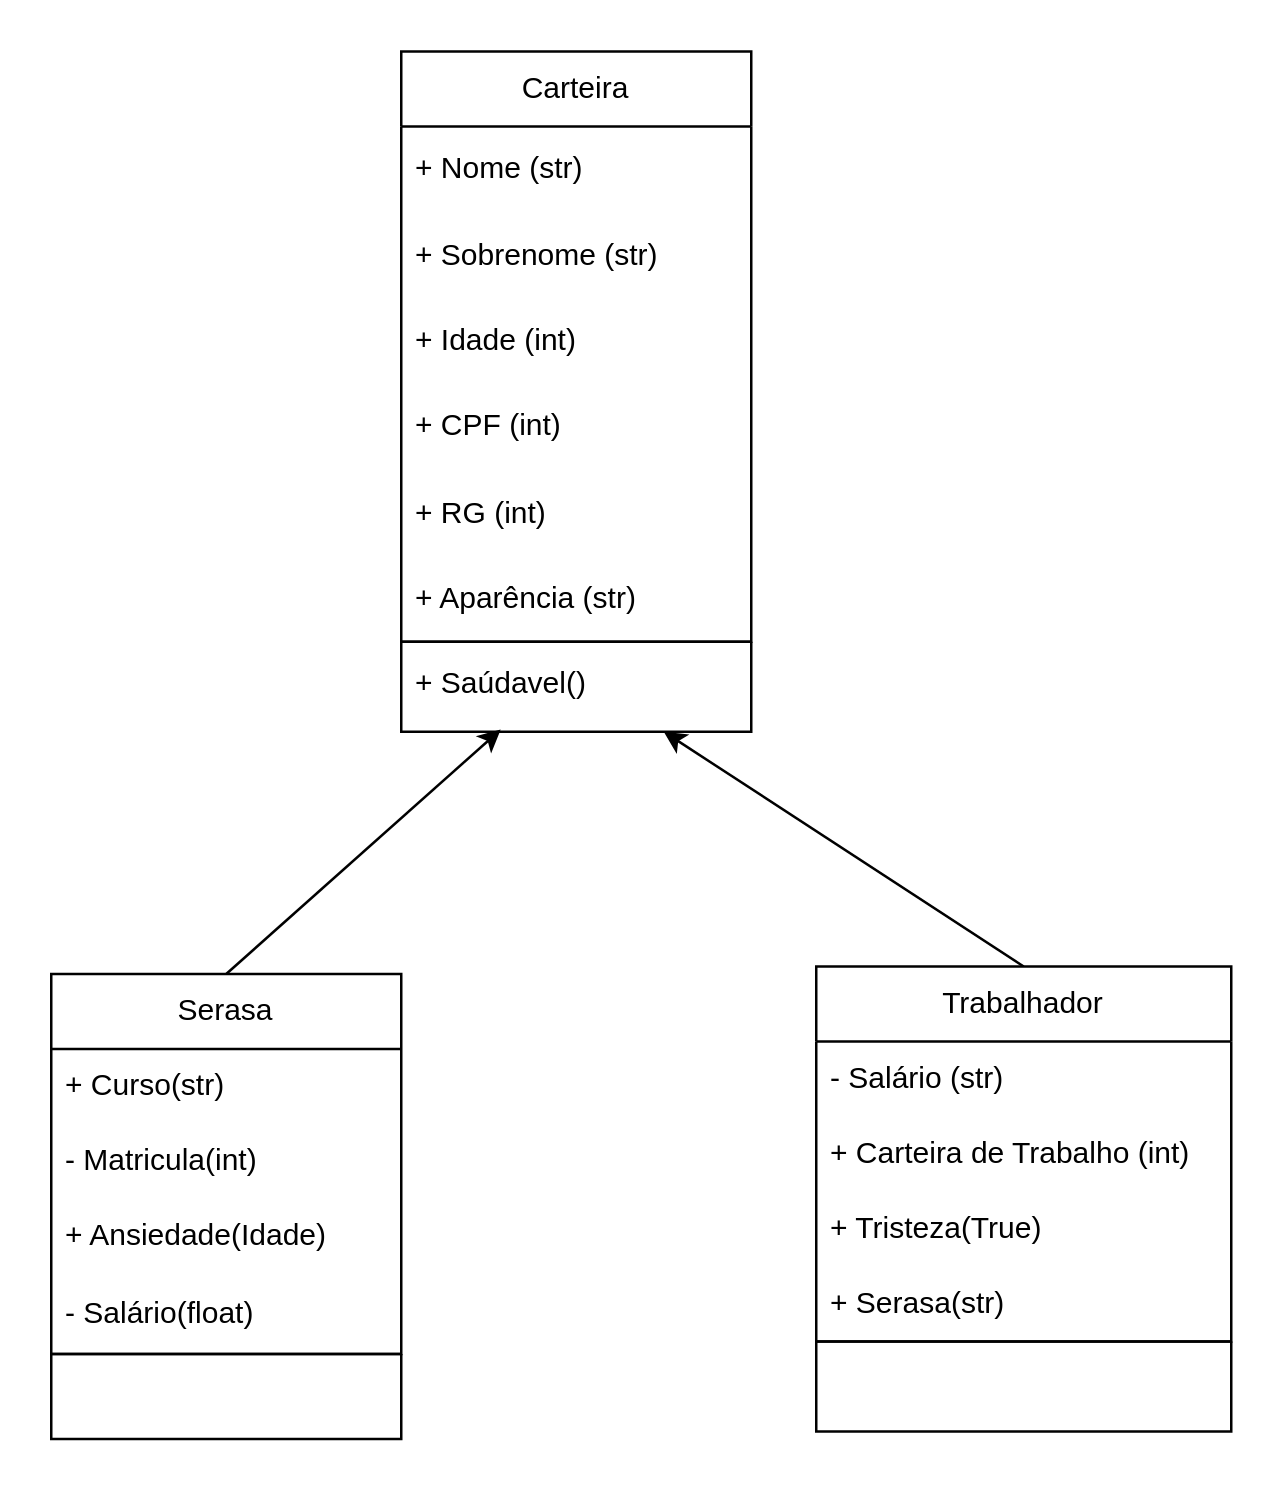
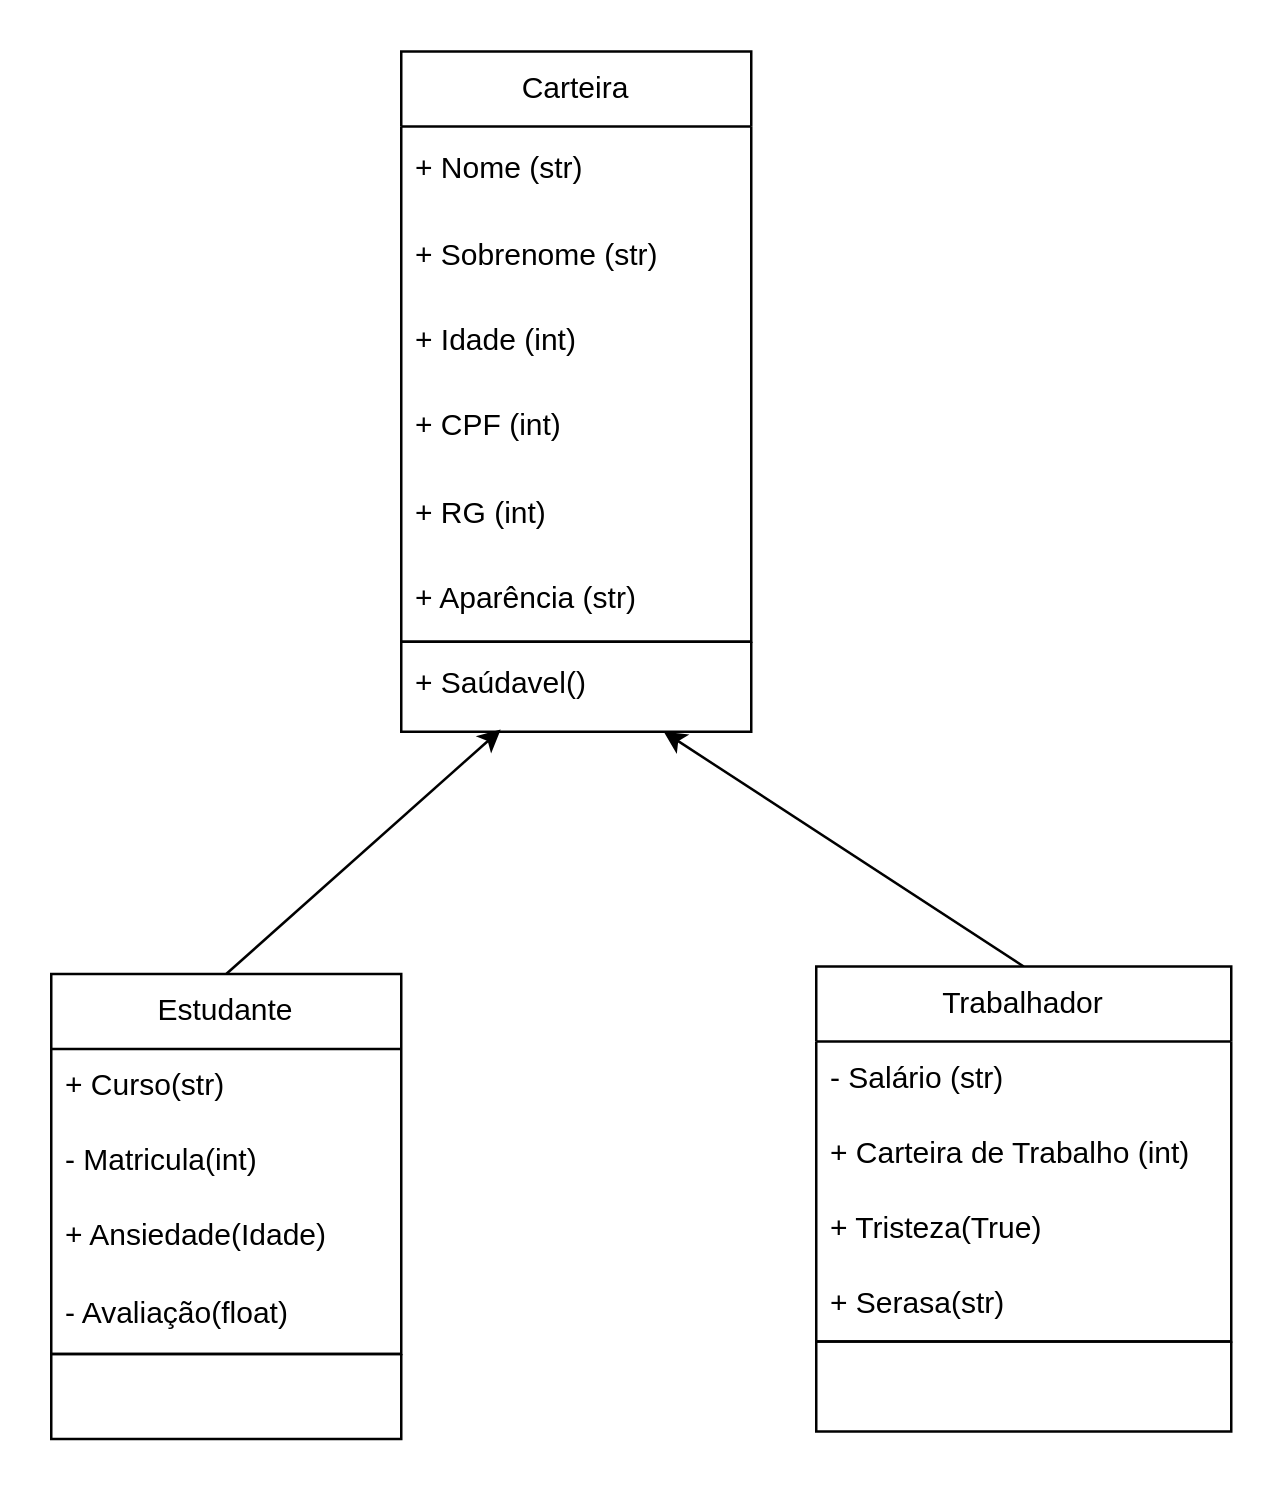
node "Serasa": label "Serasa" -> "Estudante"
node "- Salário(float)": label "- Salário(float)" -> "- Avaliação(float)"
